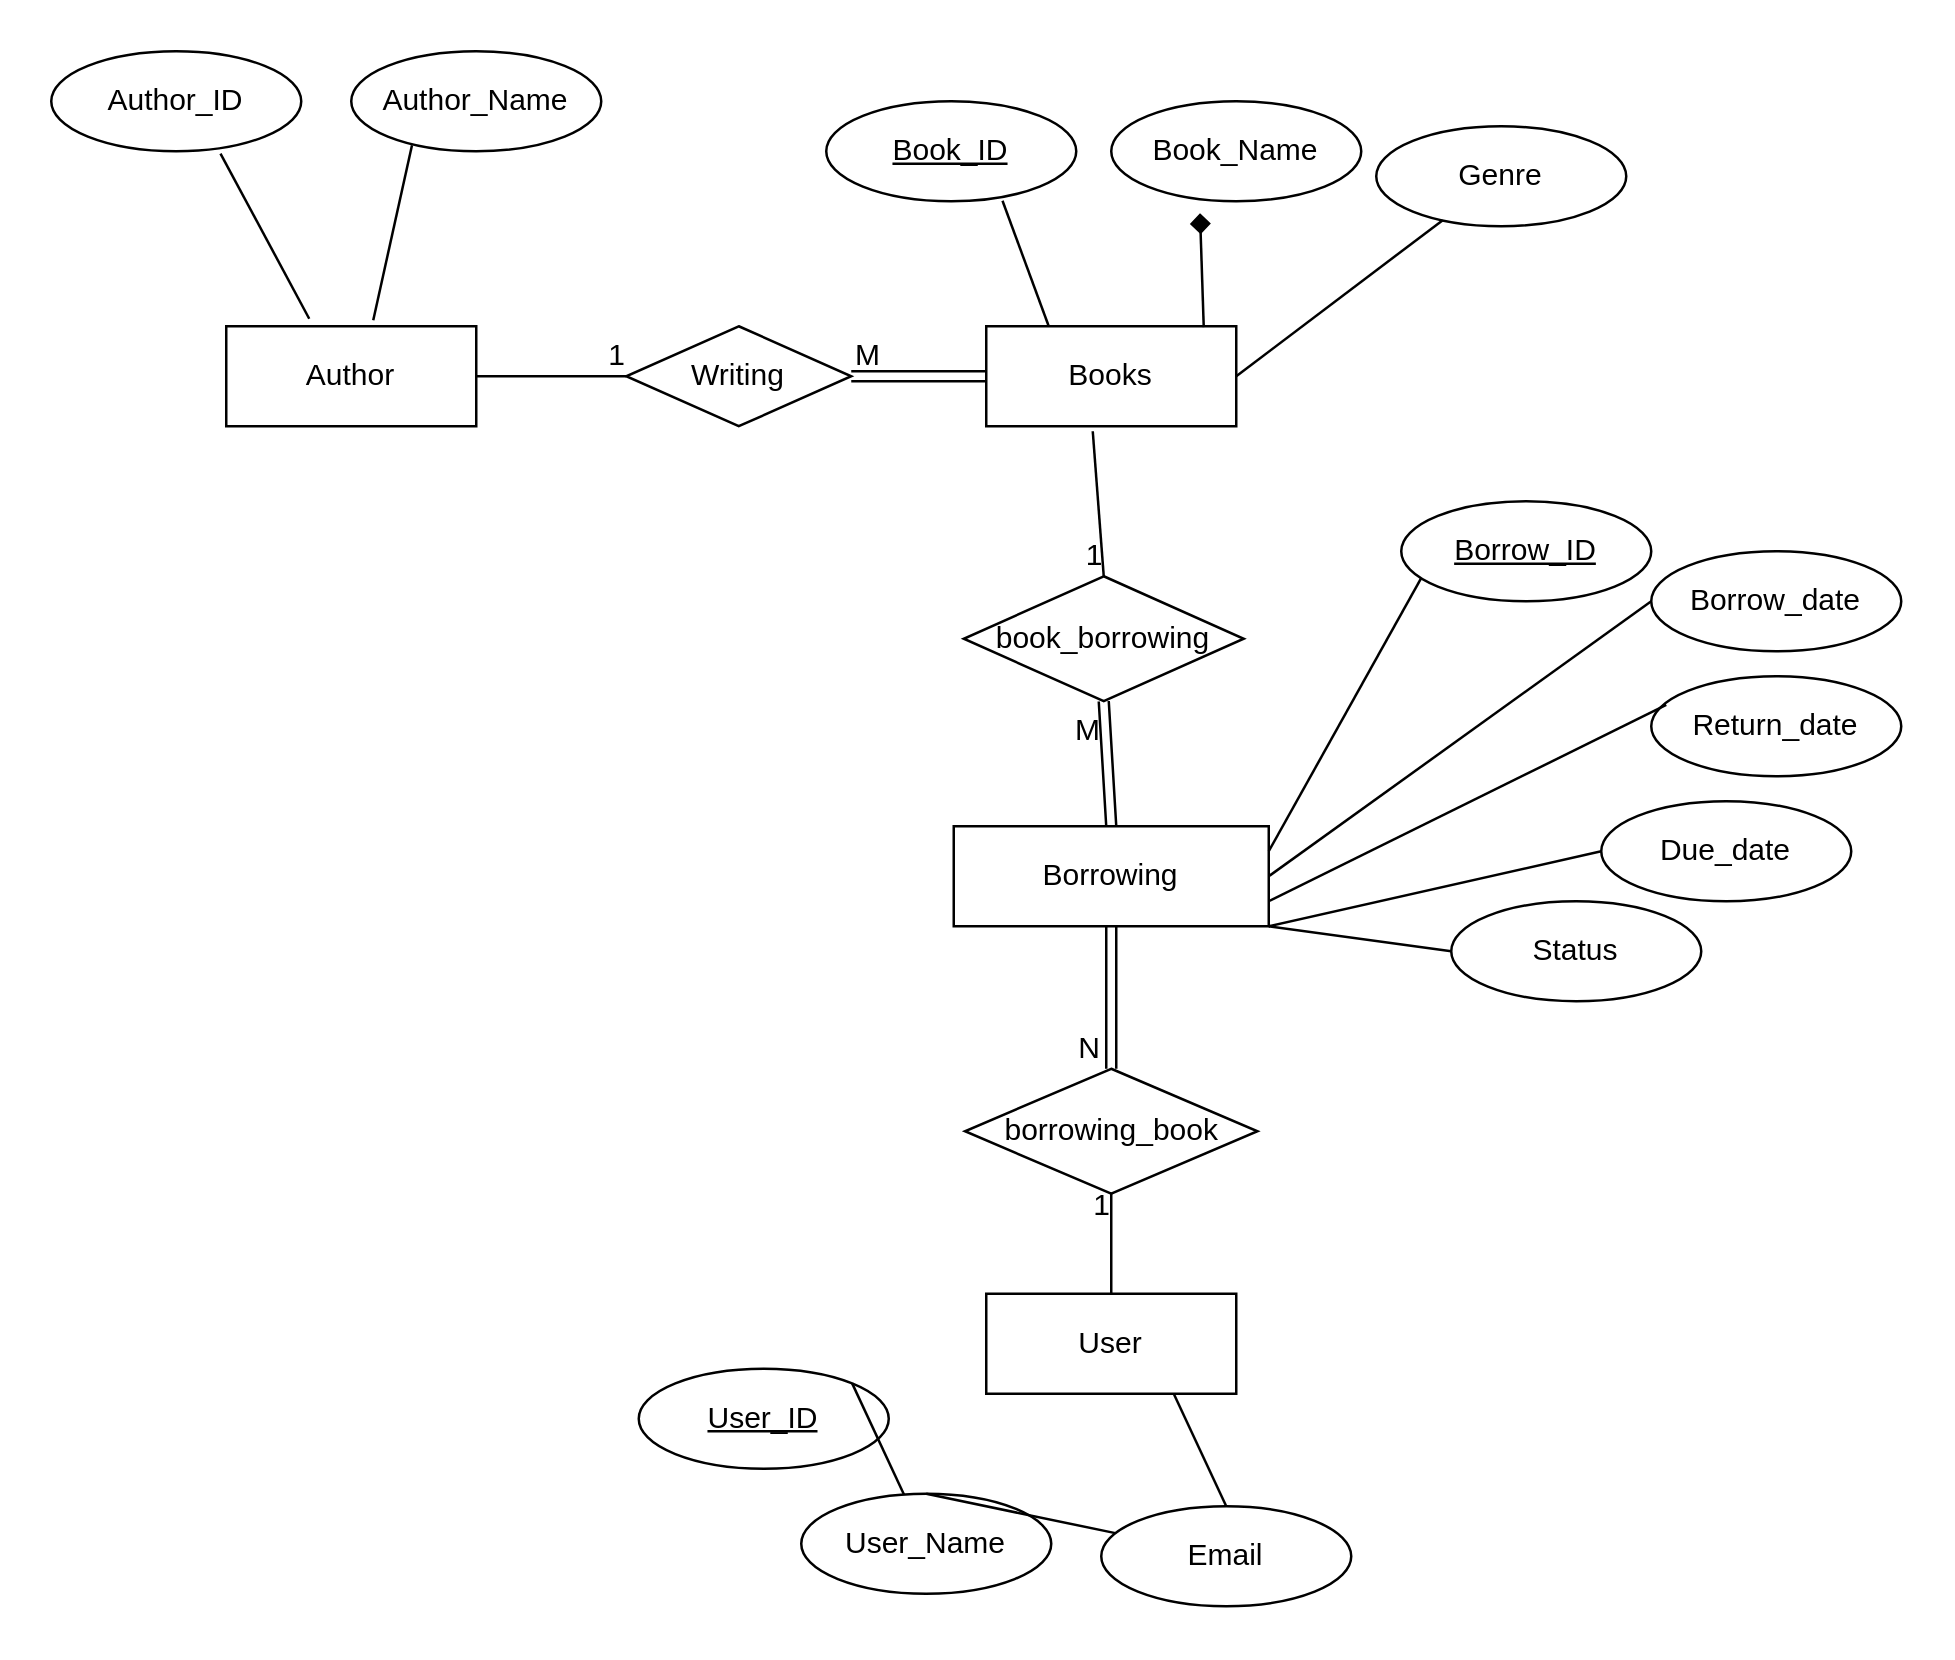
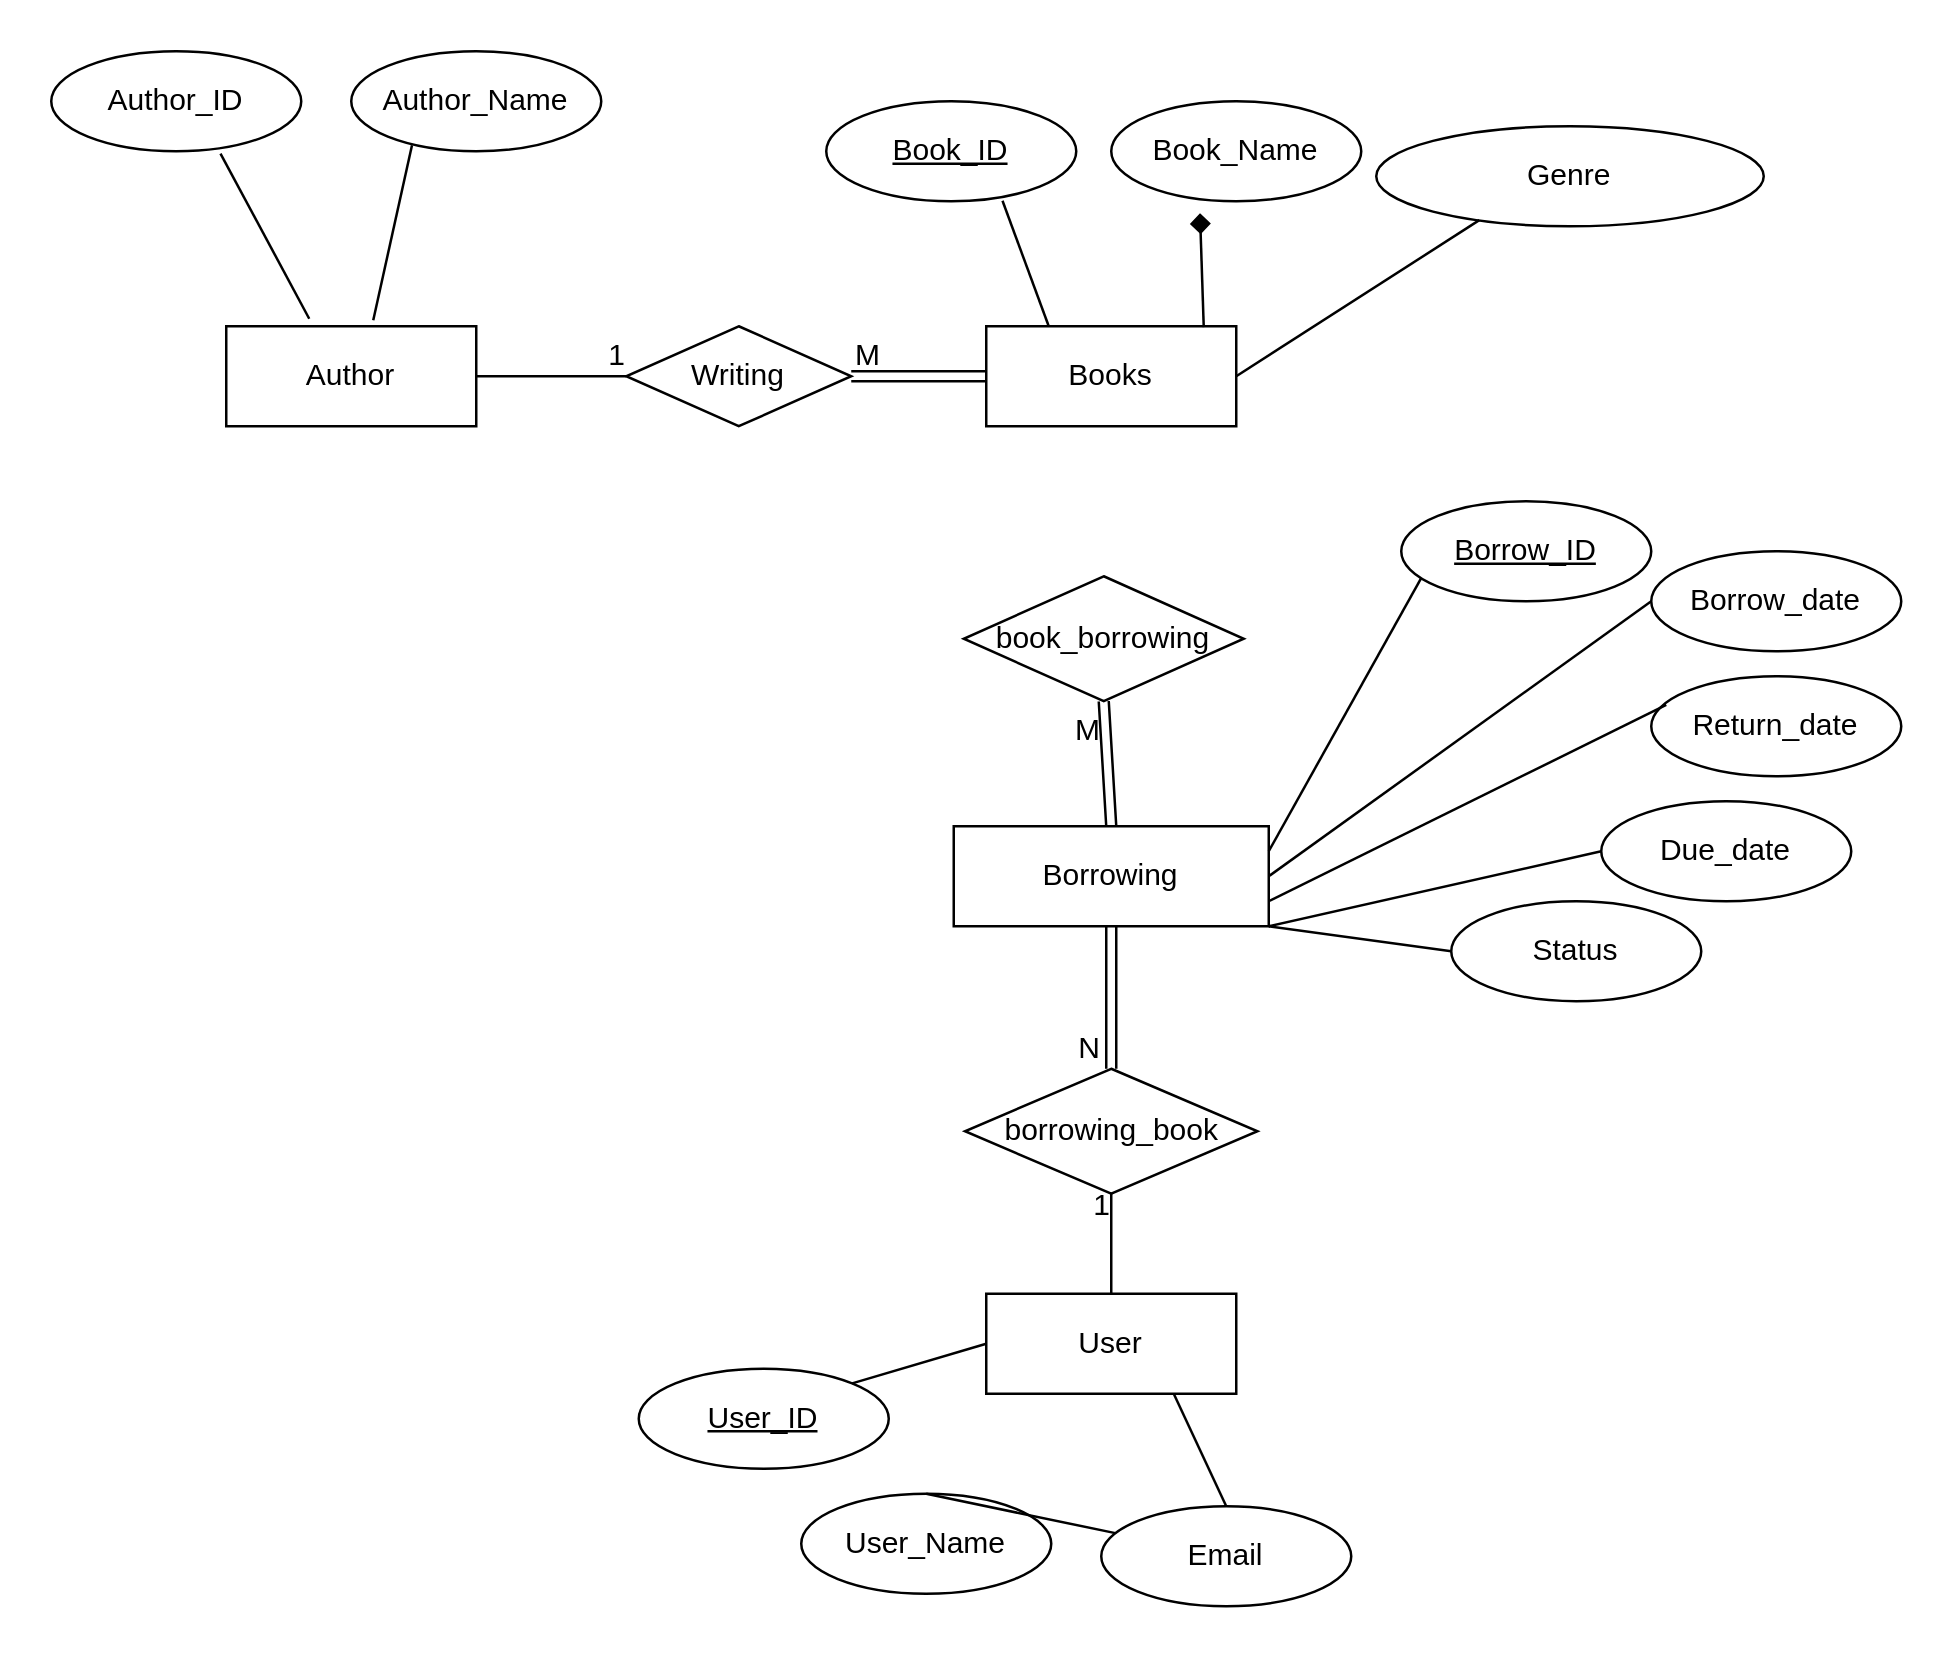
node "Genre": size 250x100 -> 388x100
edge "Books" -- "book_borrowing": removed, label "1"
edge "User_ID" -- "User_Name": now "User_ID" -- "User"
